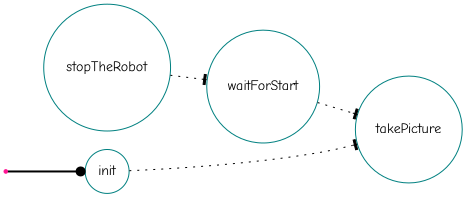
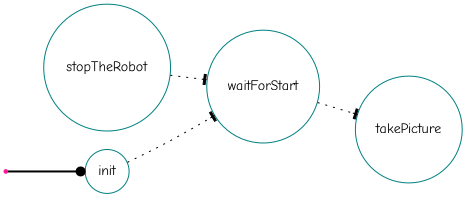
edge "init" -> "takePicture": now "init" -> "waitForStart"
